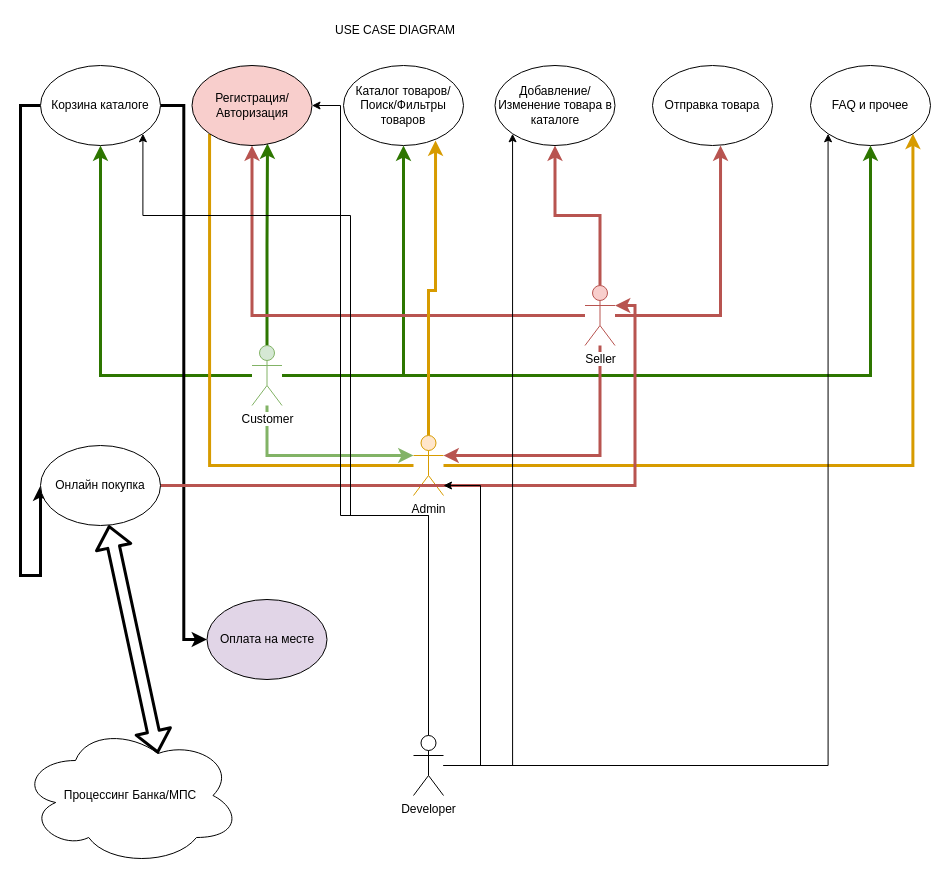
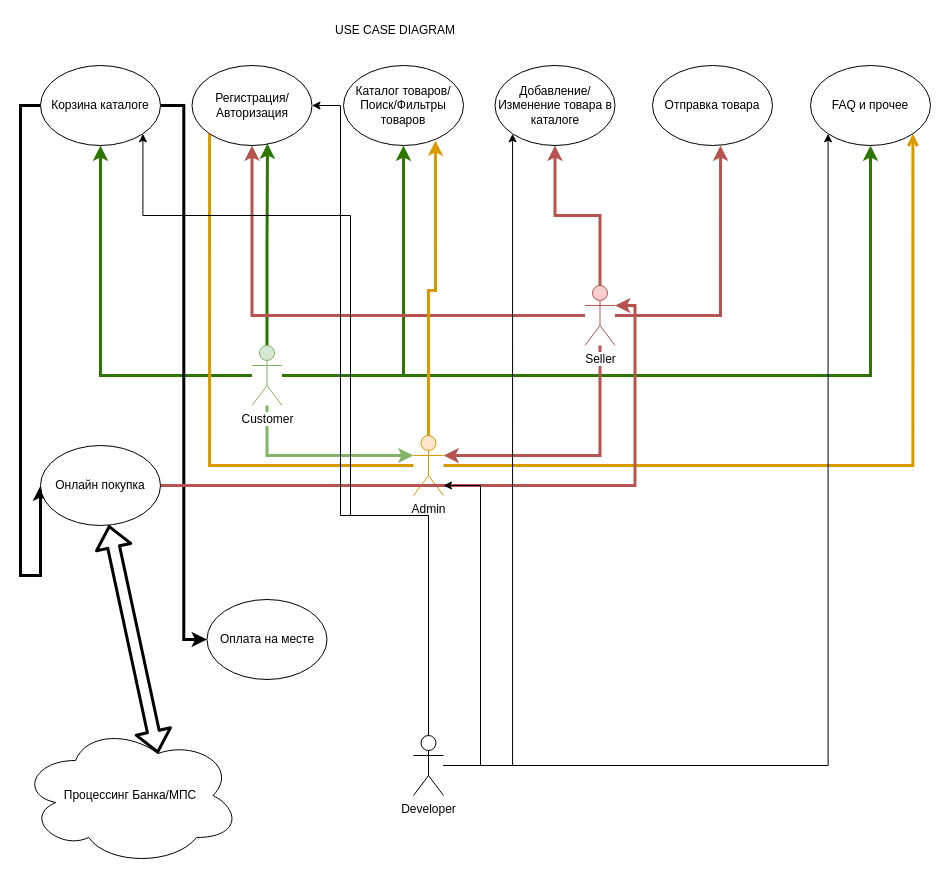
node "Регистрация/Авторизация": fillcolor #f8cecc -> #ffffff
edge "Admin" -> "FAQ и прочее": arrowhead classic -> open
node "Оплата на месте": fillcolor #e1d5e7 -> #ffffff
